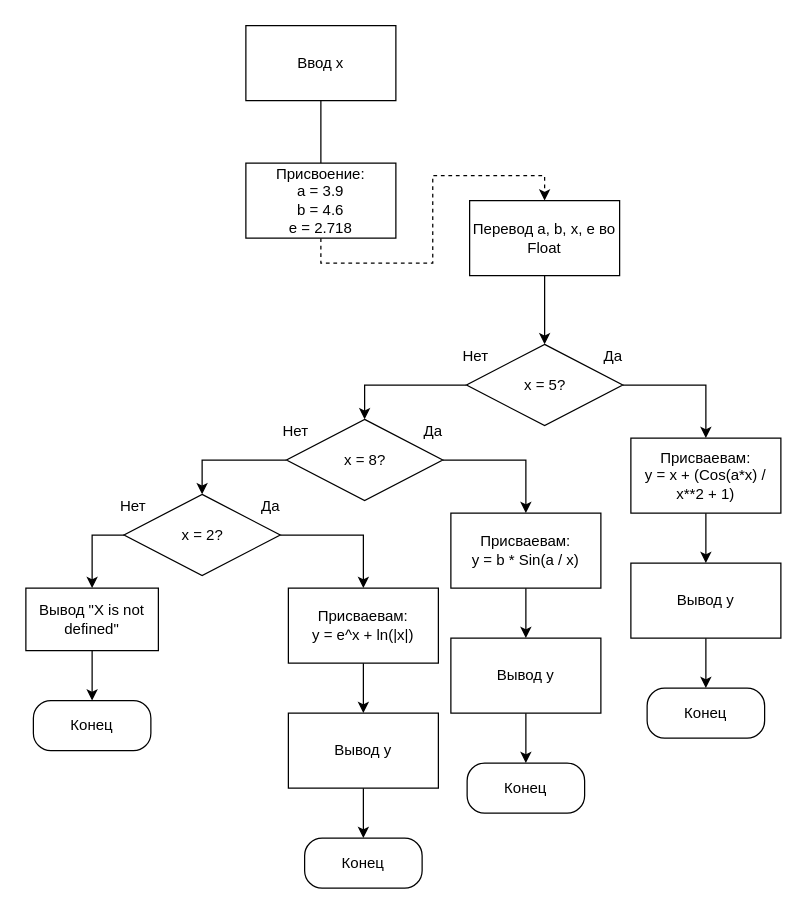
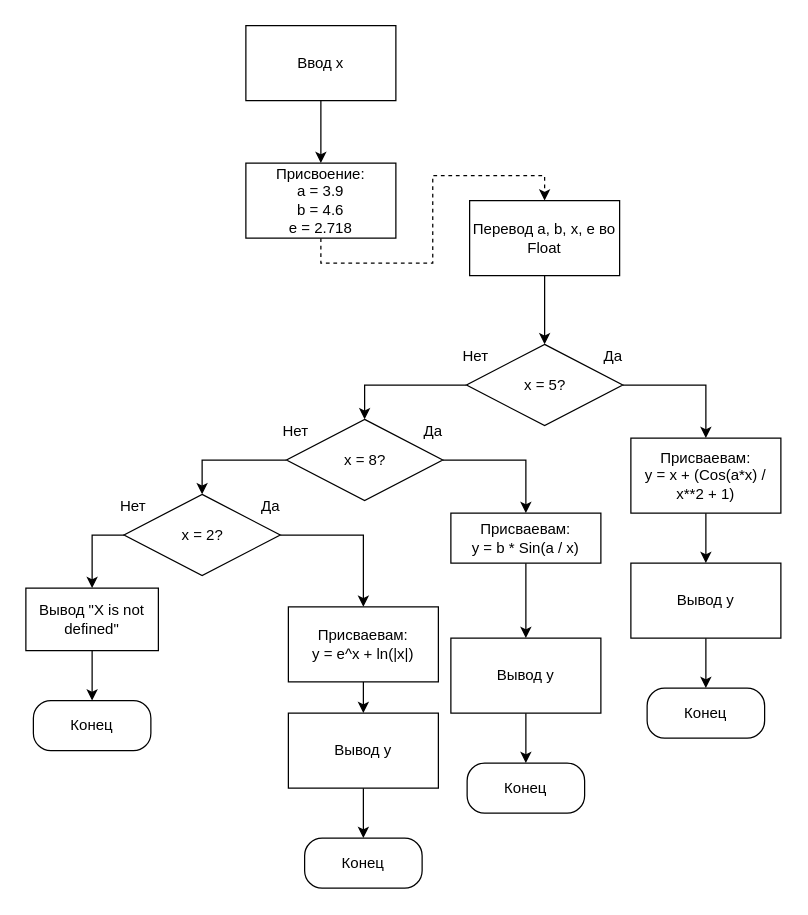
edge "Ввод x" -- "Присвоение: a = 3.9 b = 4.6 e = 2.718": arrowhead none -> classic
node "Присваевам: y = b * Sin(a / x)": size 150x75 -> 150x50
node "Присваевам: y = e^x + ln(|x|)": moved (363, 626) -> (363, 644)
